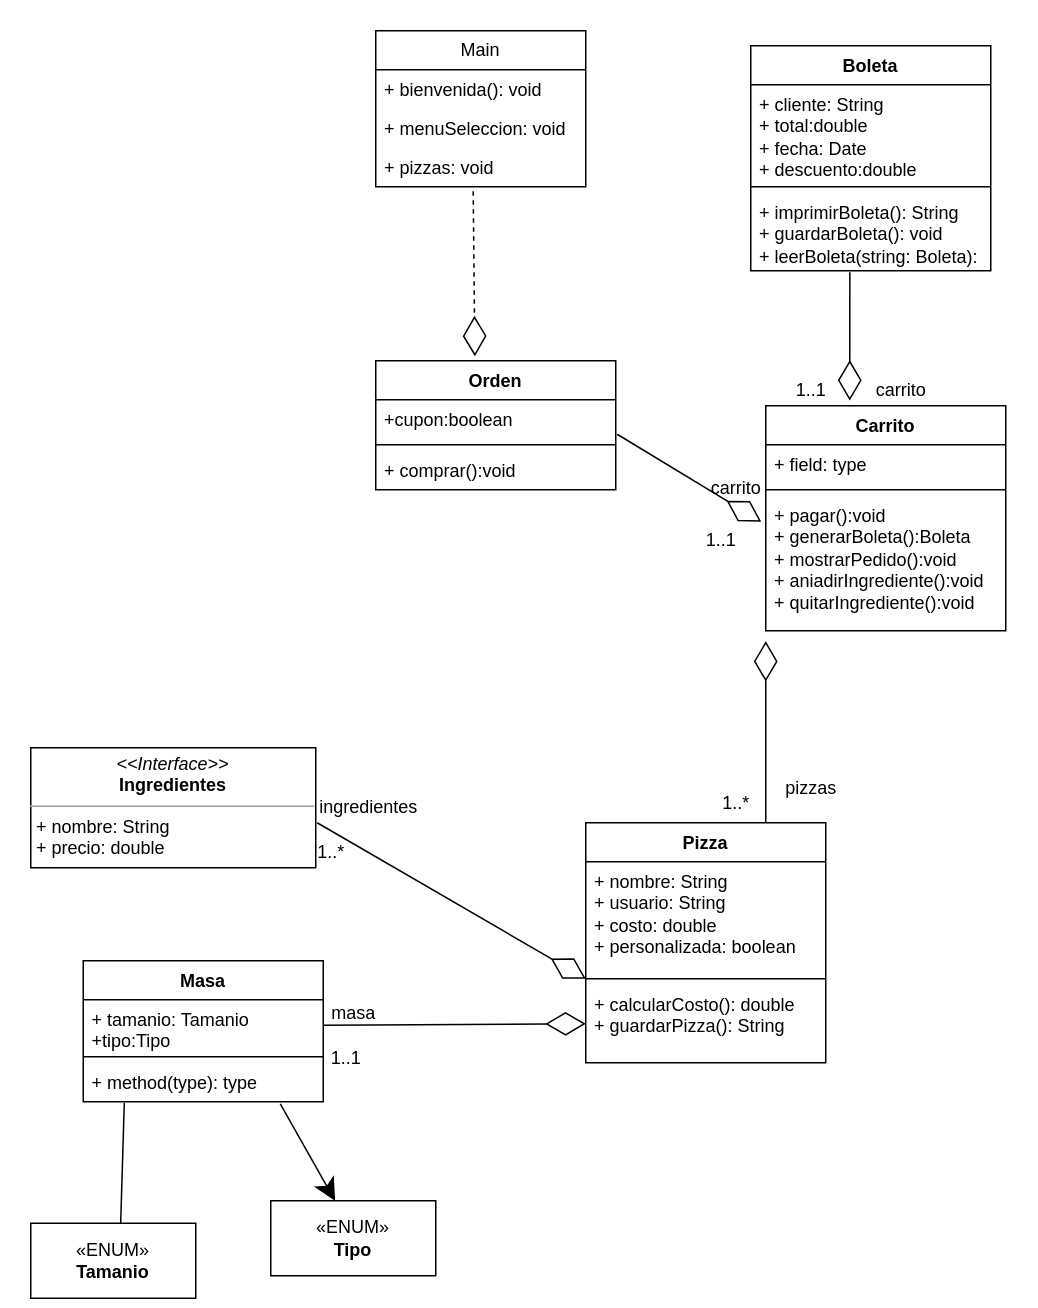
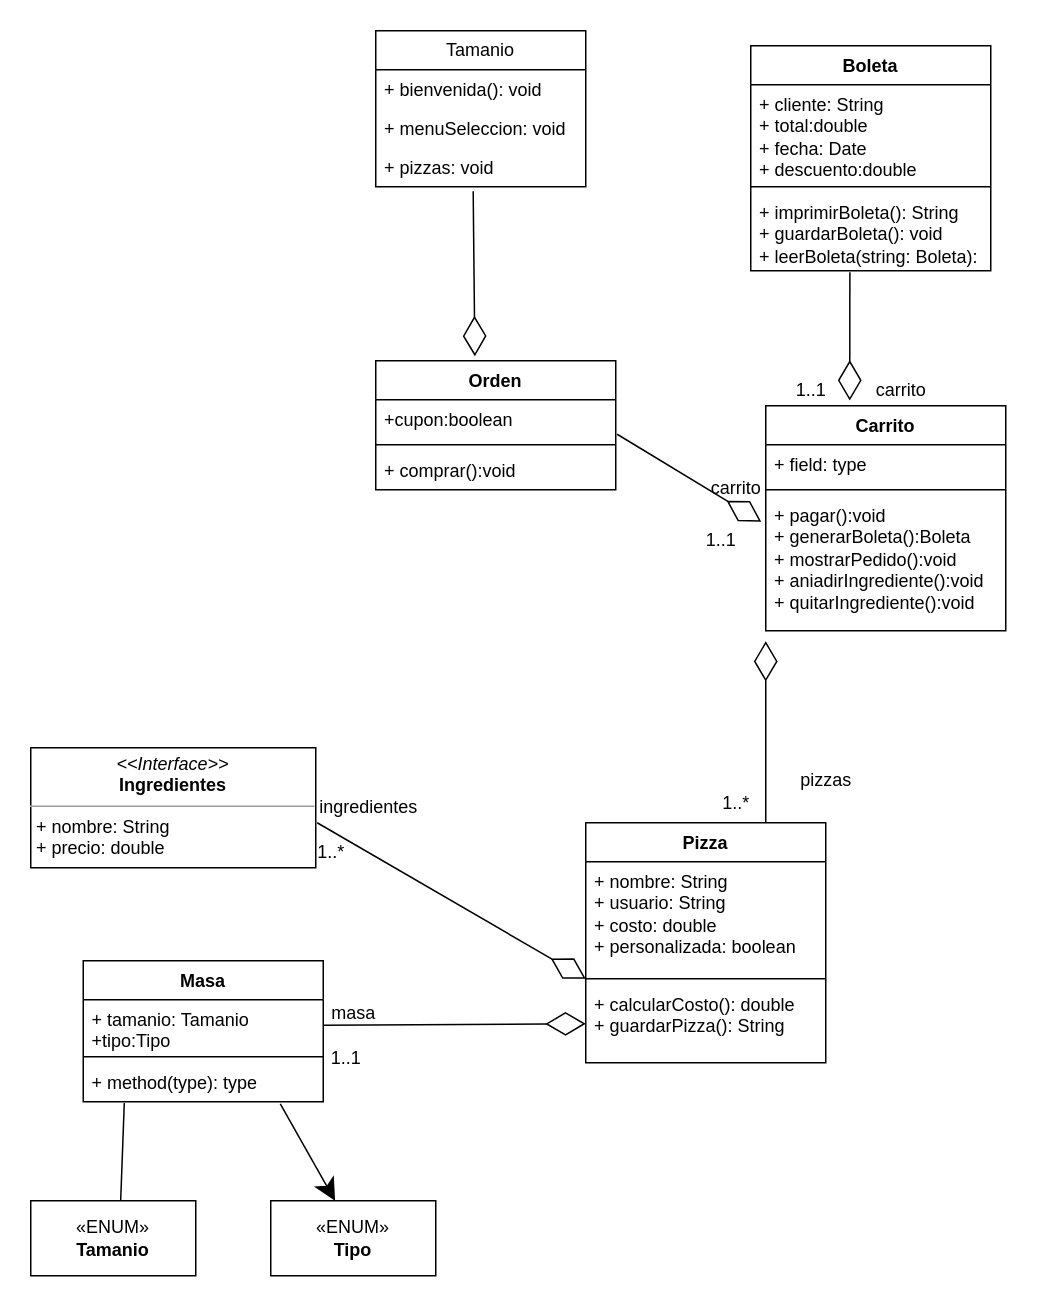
node "Main": label "Main" -> "Tamanio"
edge "+ pizzas: void" -> "Orden": style dashed -> solid
node "pizzas": moved (811, 788) -> (826, 781)
node "«ENUM» Tamanio": moved (113, 1261) -> (113, 1238)
